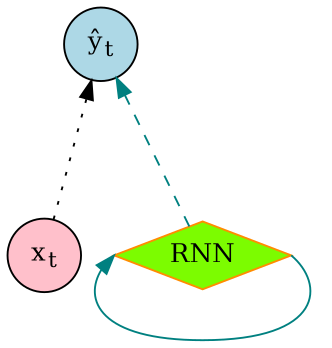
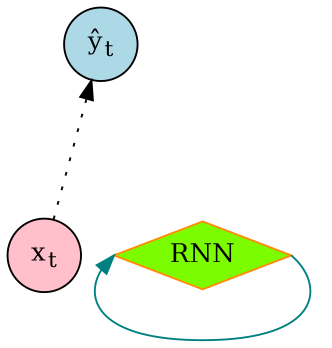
edge "RNN" -> "ŷ": removed
